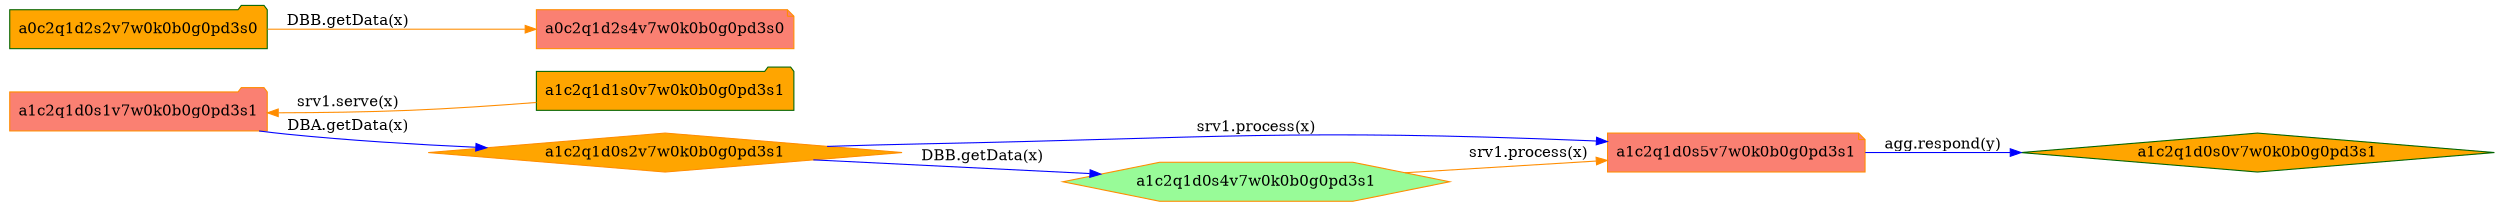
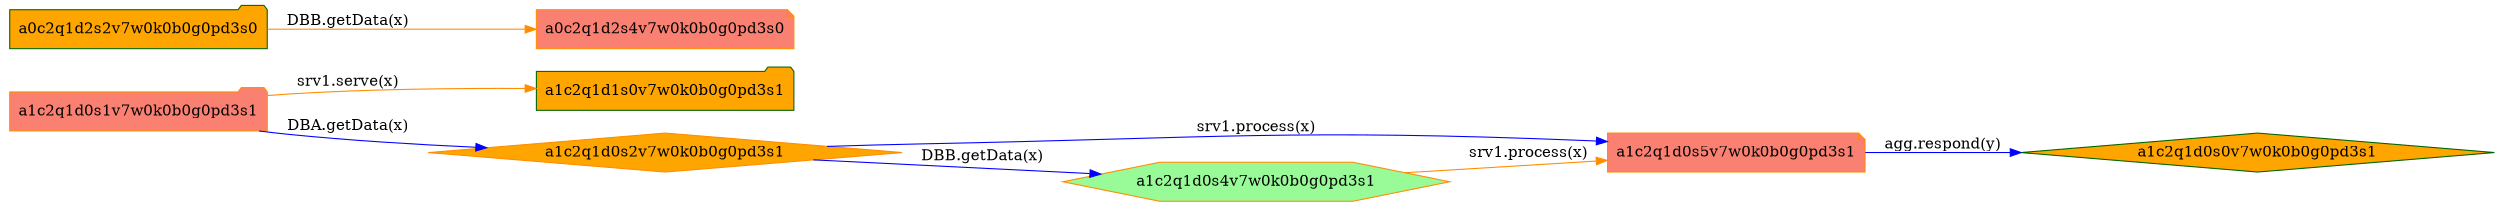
edge "a1c2q1d1s0v7w0k0b0g0pd3s1" -> "a1c2q1d0s1v7w0k0b0g0pd3s1": reversed
